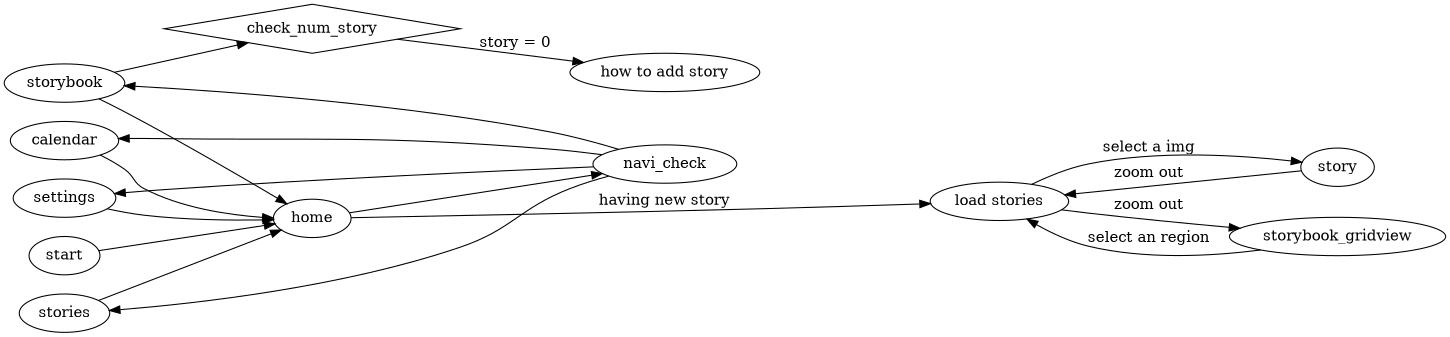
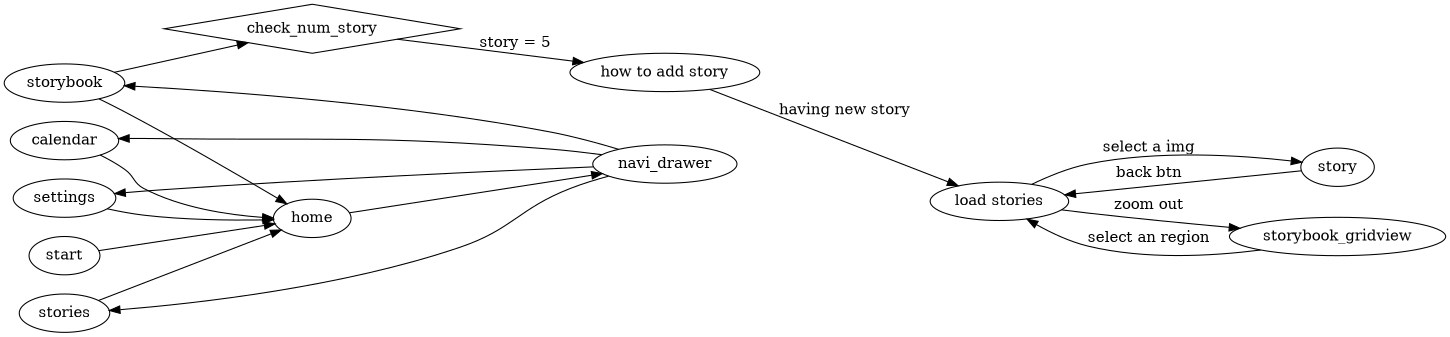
edge "check_num_story" -> "how to add story": label "story = 0" -> "story = 5"
node "navi_check": label "navi_check" -> "navi_drawer"
edge "story" -> "load stories": label "zoom out" -> "back btn"
edge "home" -> "load stories": now "how to add story" -> "load stories"
